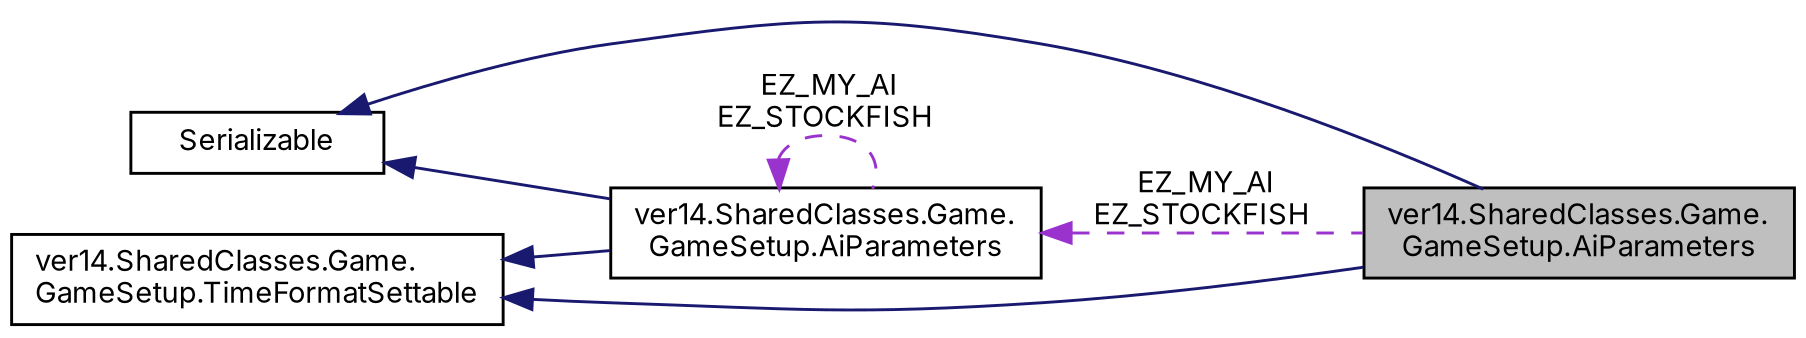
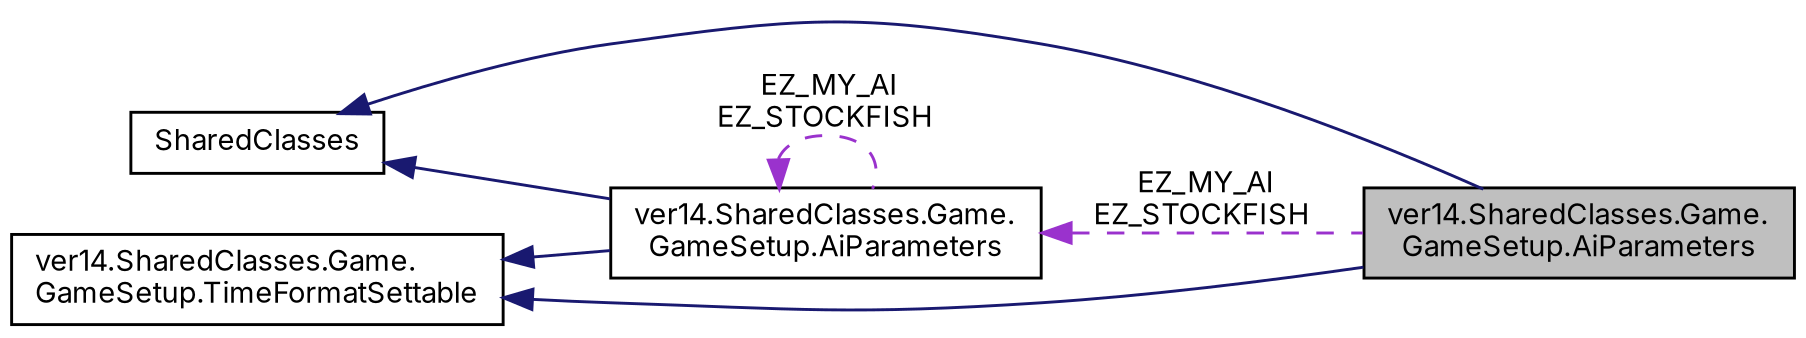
node "Serializable": label "Serializable" -> "SharedClasses"
